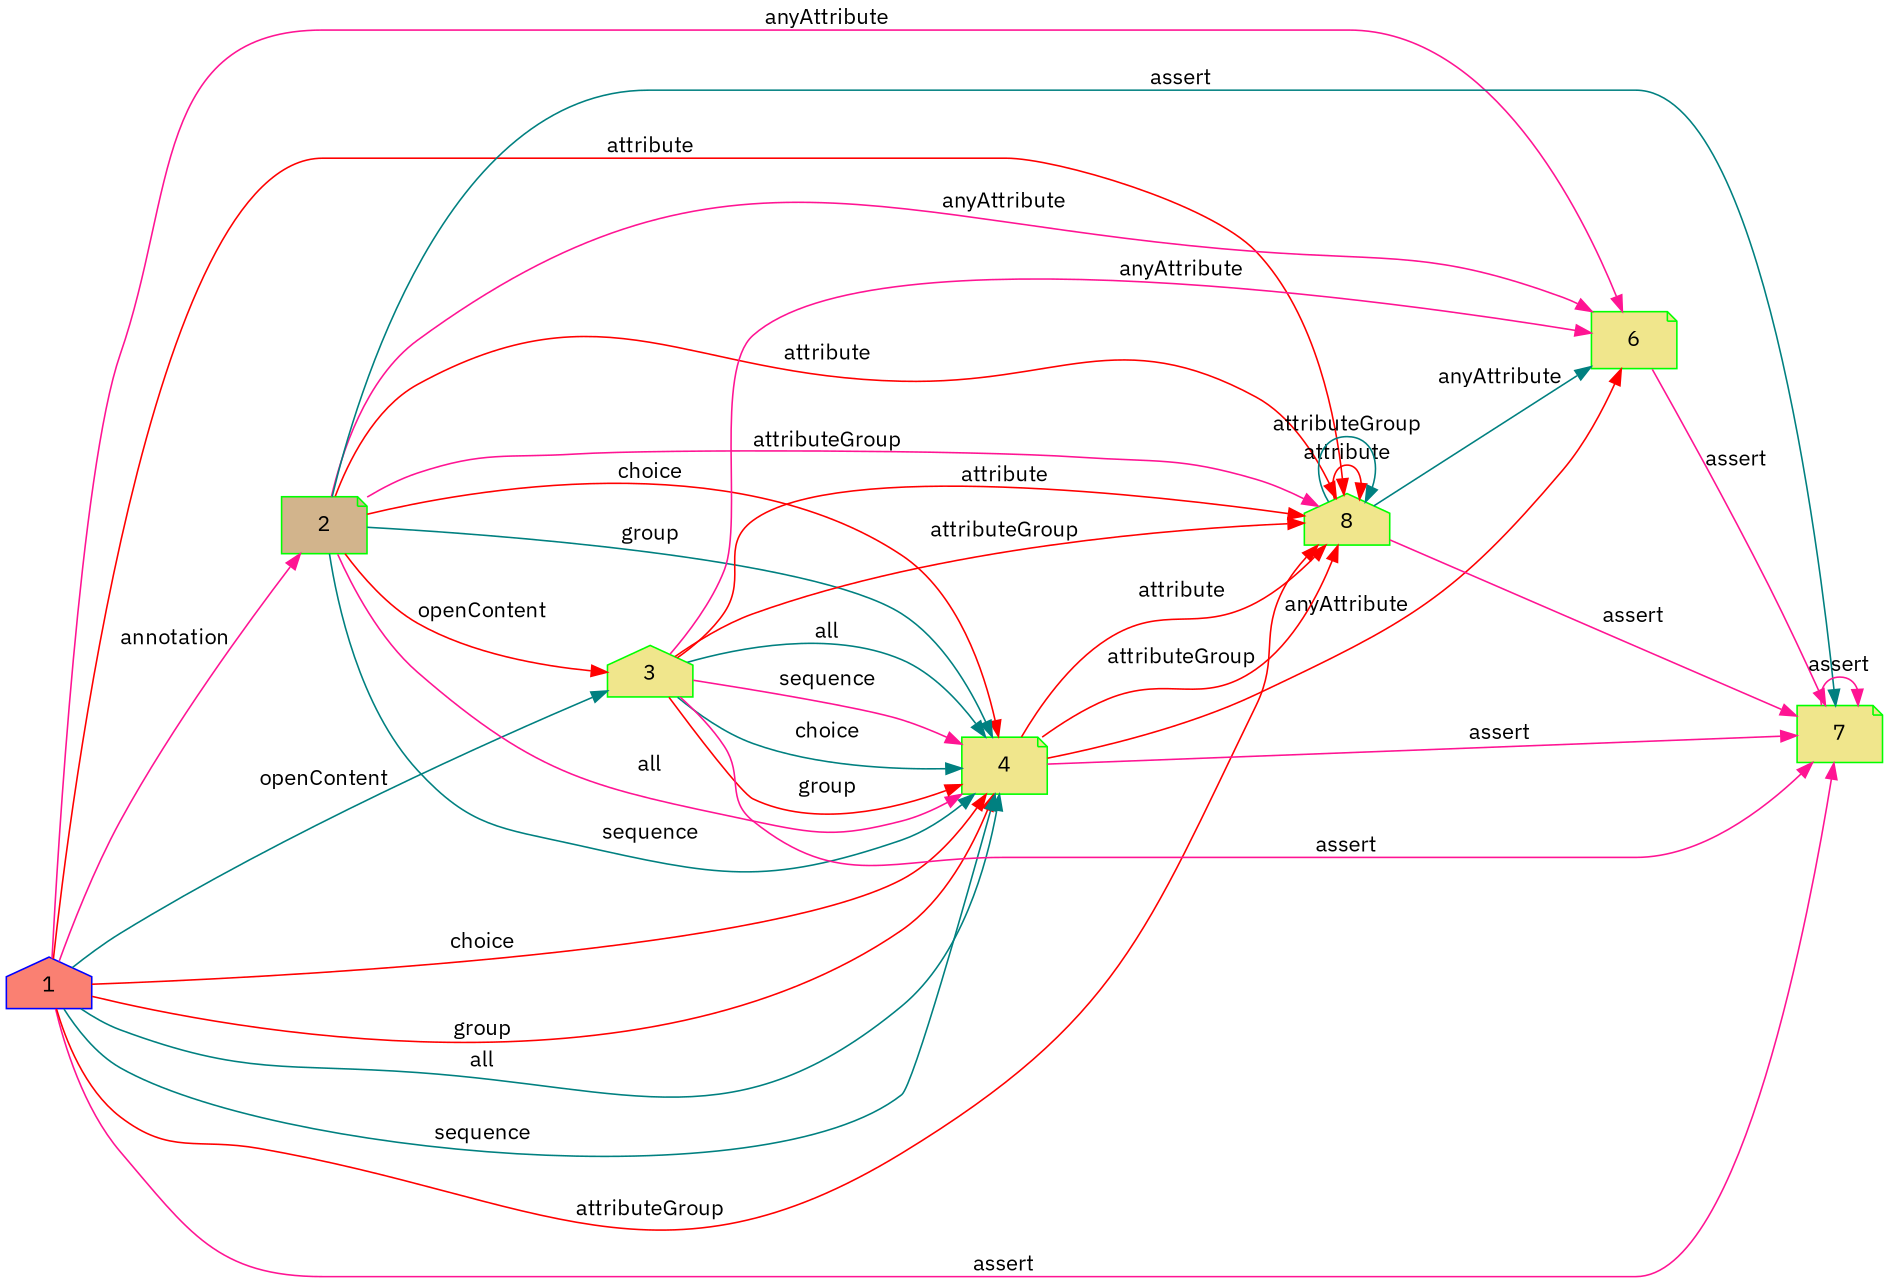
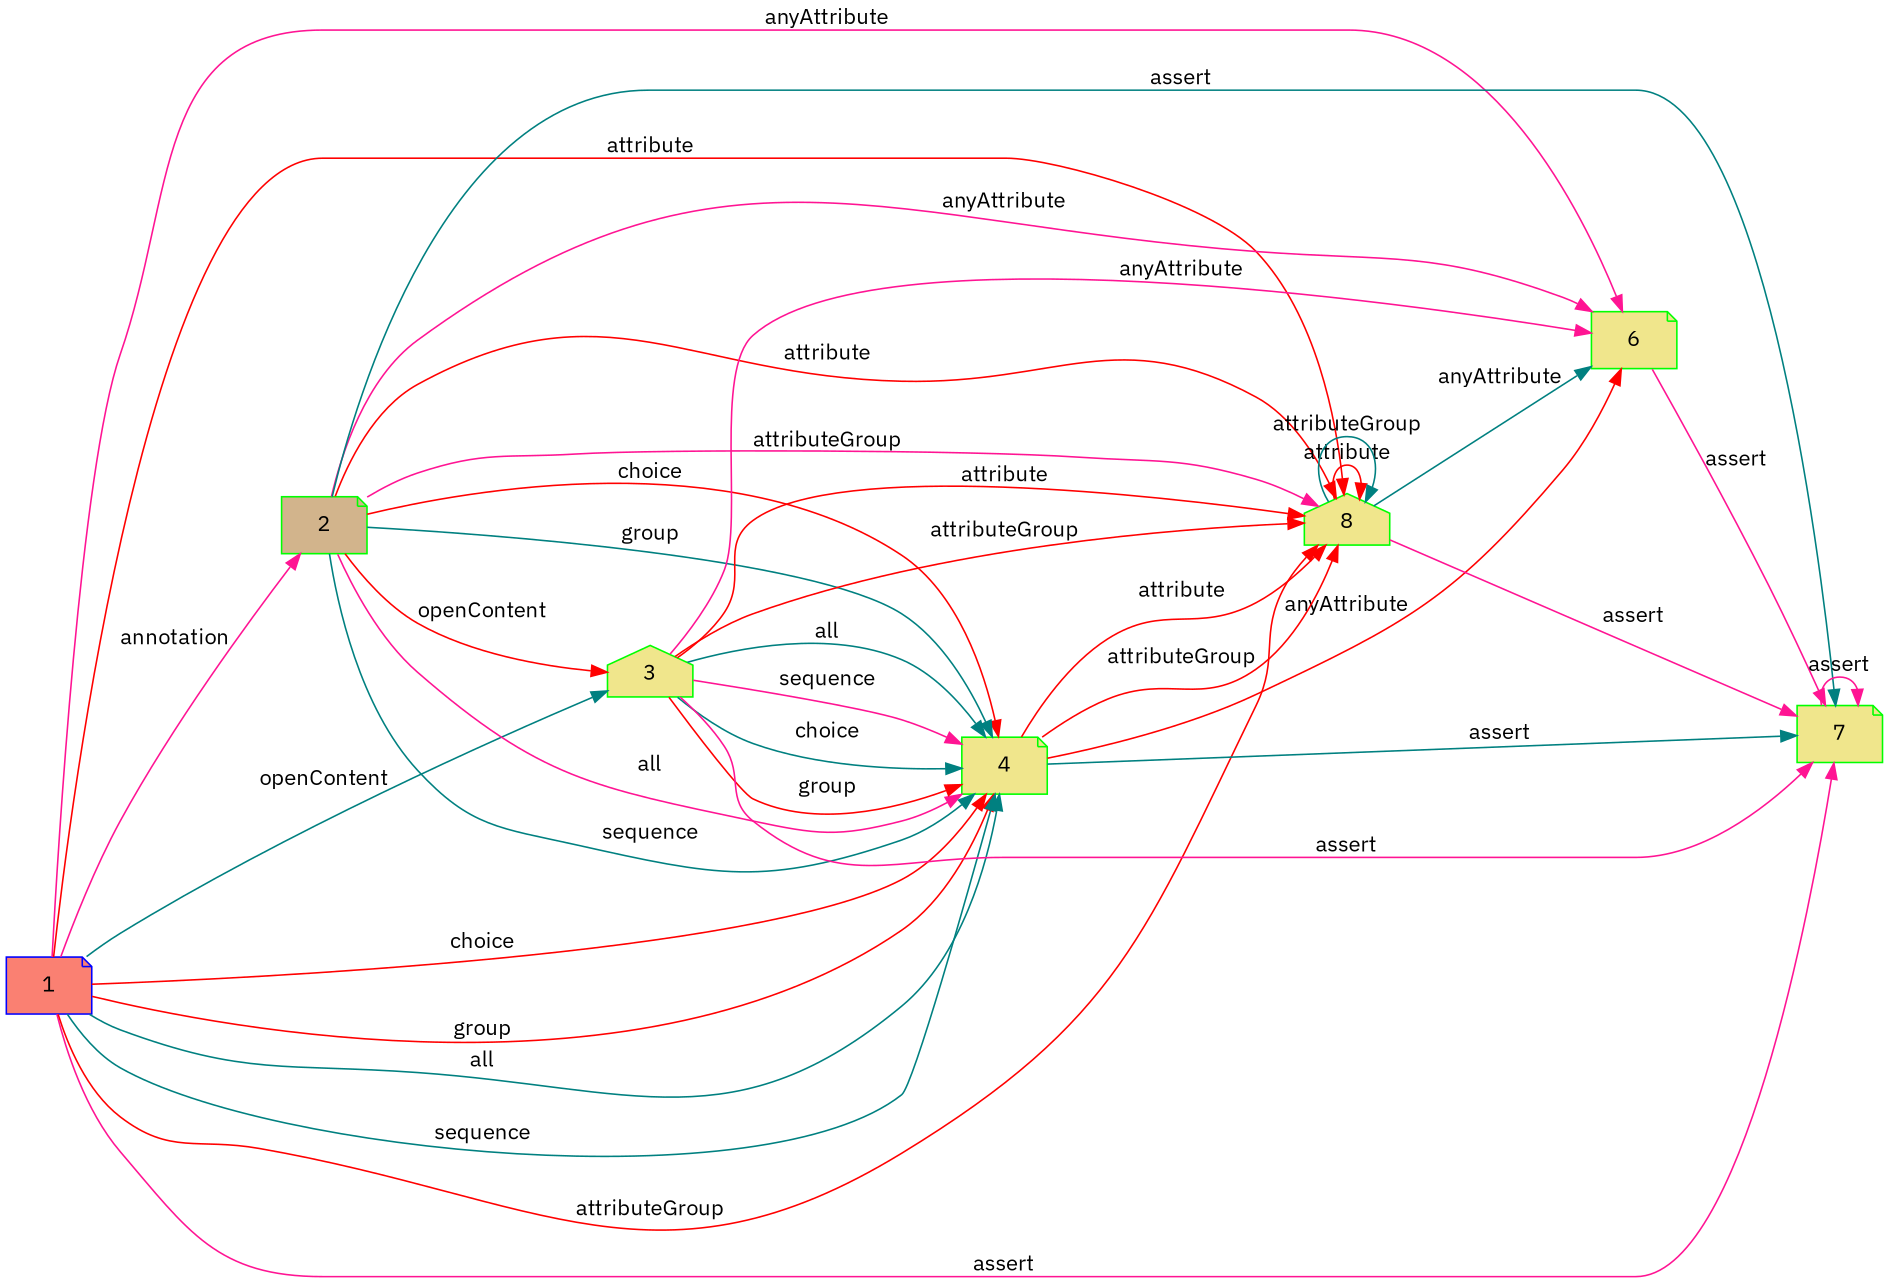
edge "4" -> "7": color deeppink -> teal
node "1": shape house -> note
